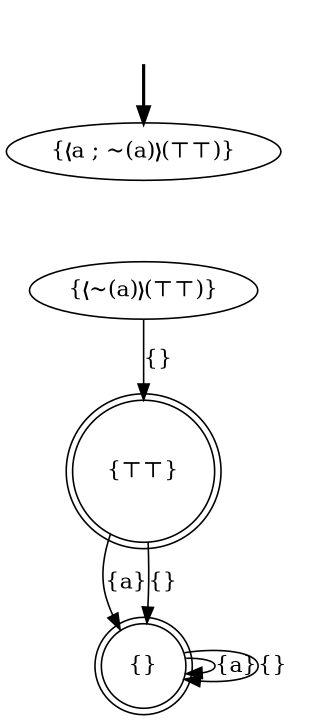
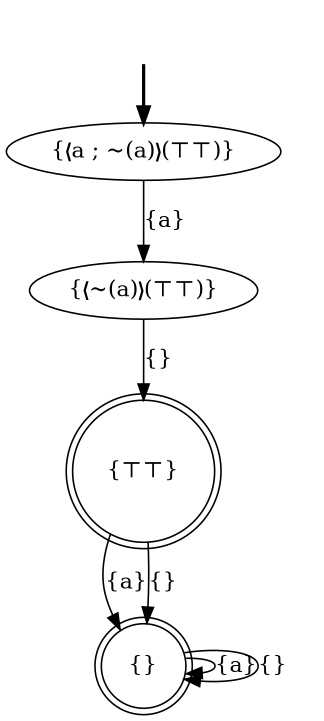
edge "{❬a ; ~(a)❭(⊤⊤)}" -> "{❬~(a)❭(⊤⊤)}": added, label "{a}"
